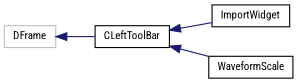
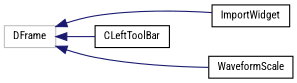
edge "ImportWidget" -> "CLeftToolBar": now "ImportWidget" -> "DFrame"
edge "WaveformScale" -> "CLeftToolBar": now "WaveformScale" -> "DFrame"
